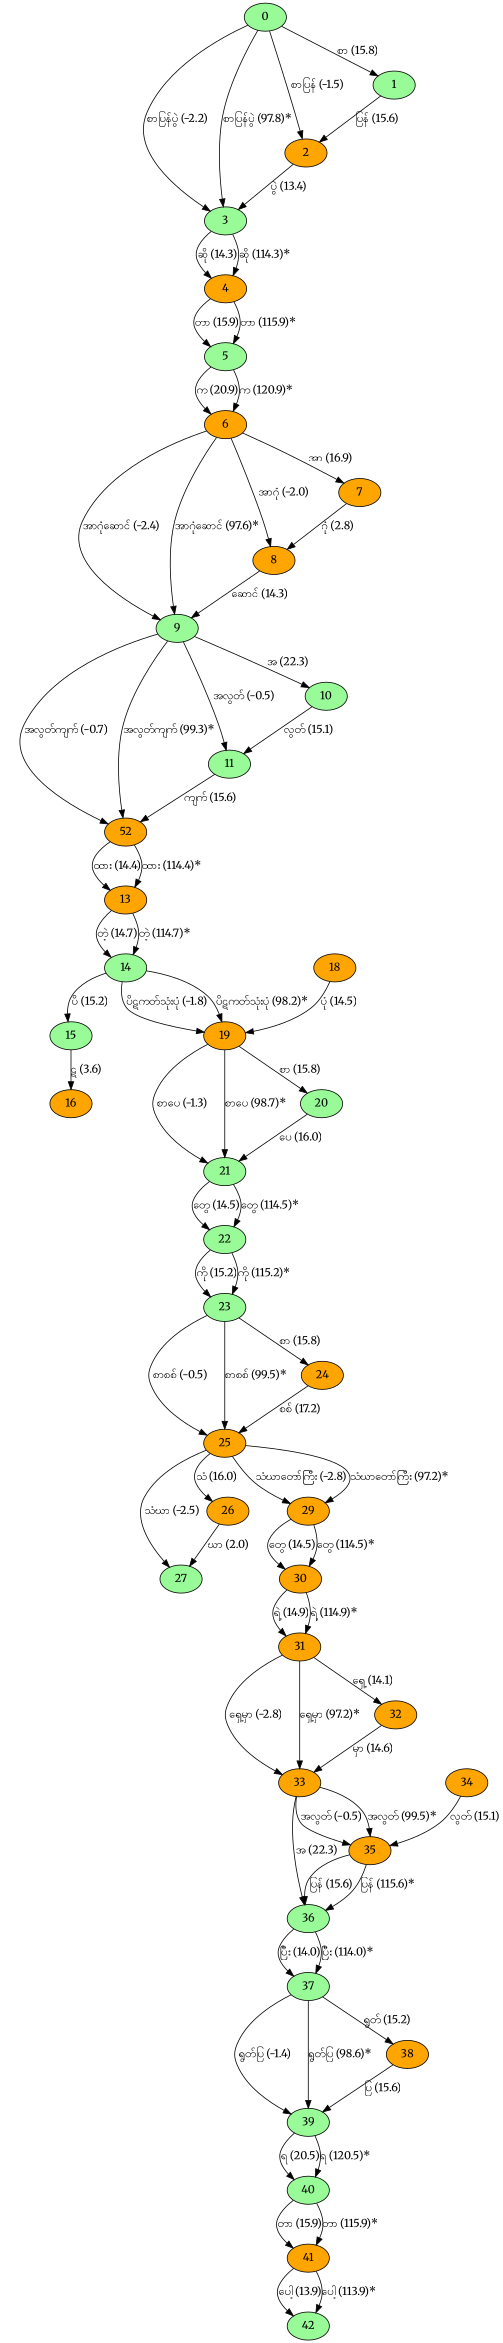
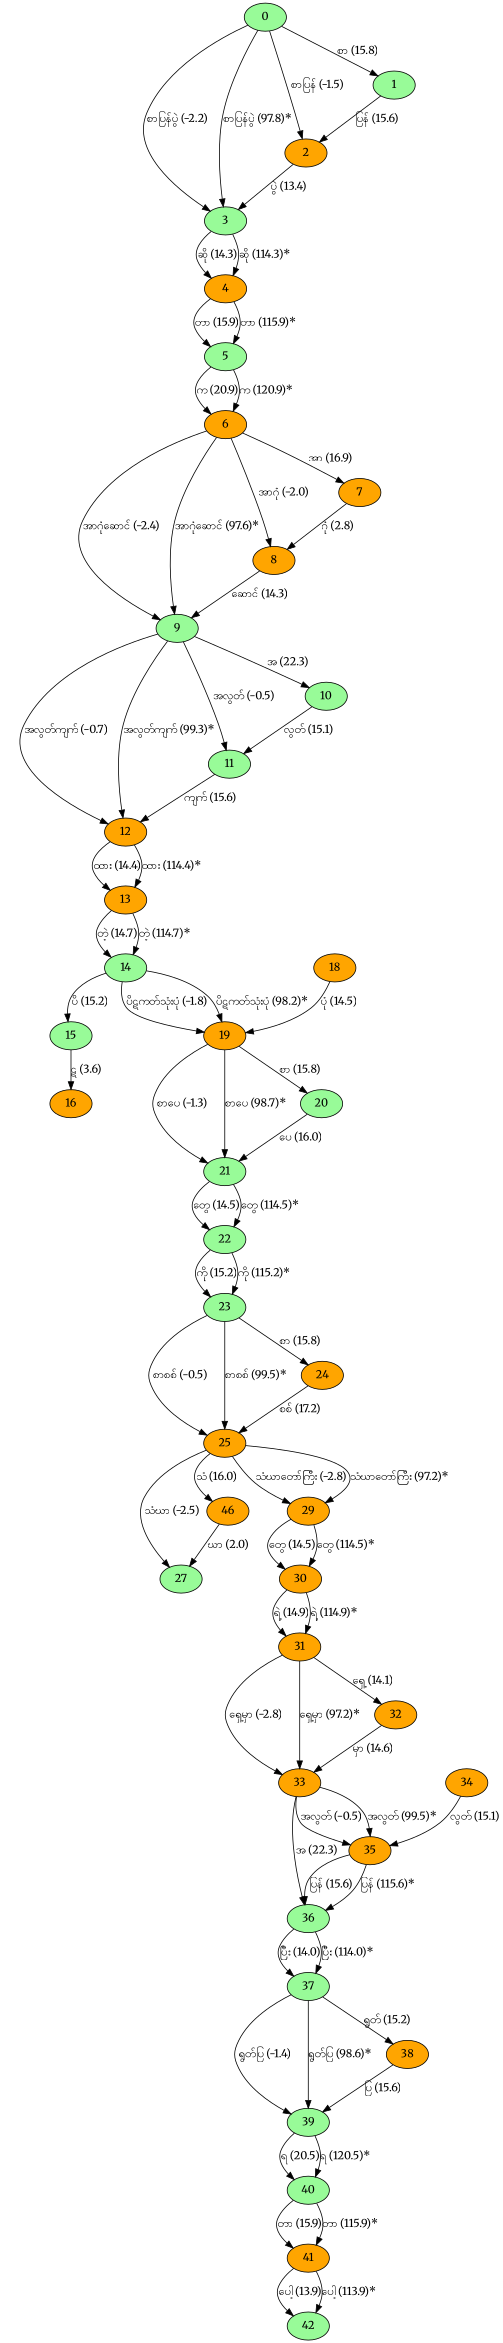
node "52": label "52" -> "12"
node "26": label "26" -> "46"
